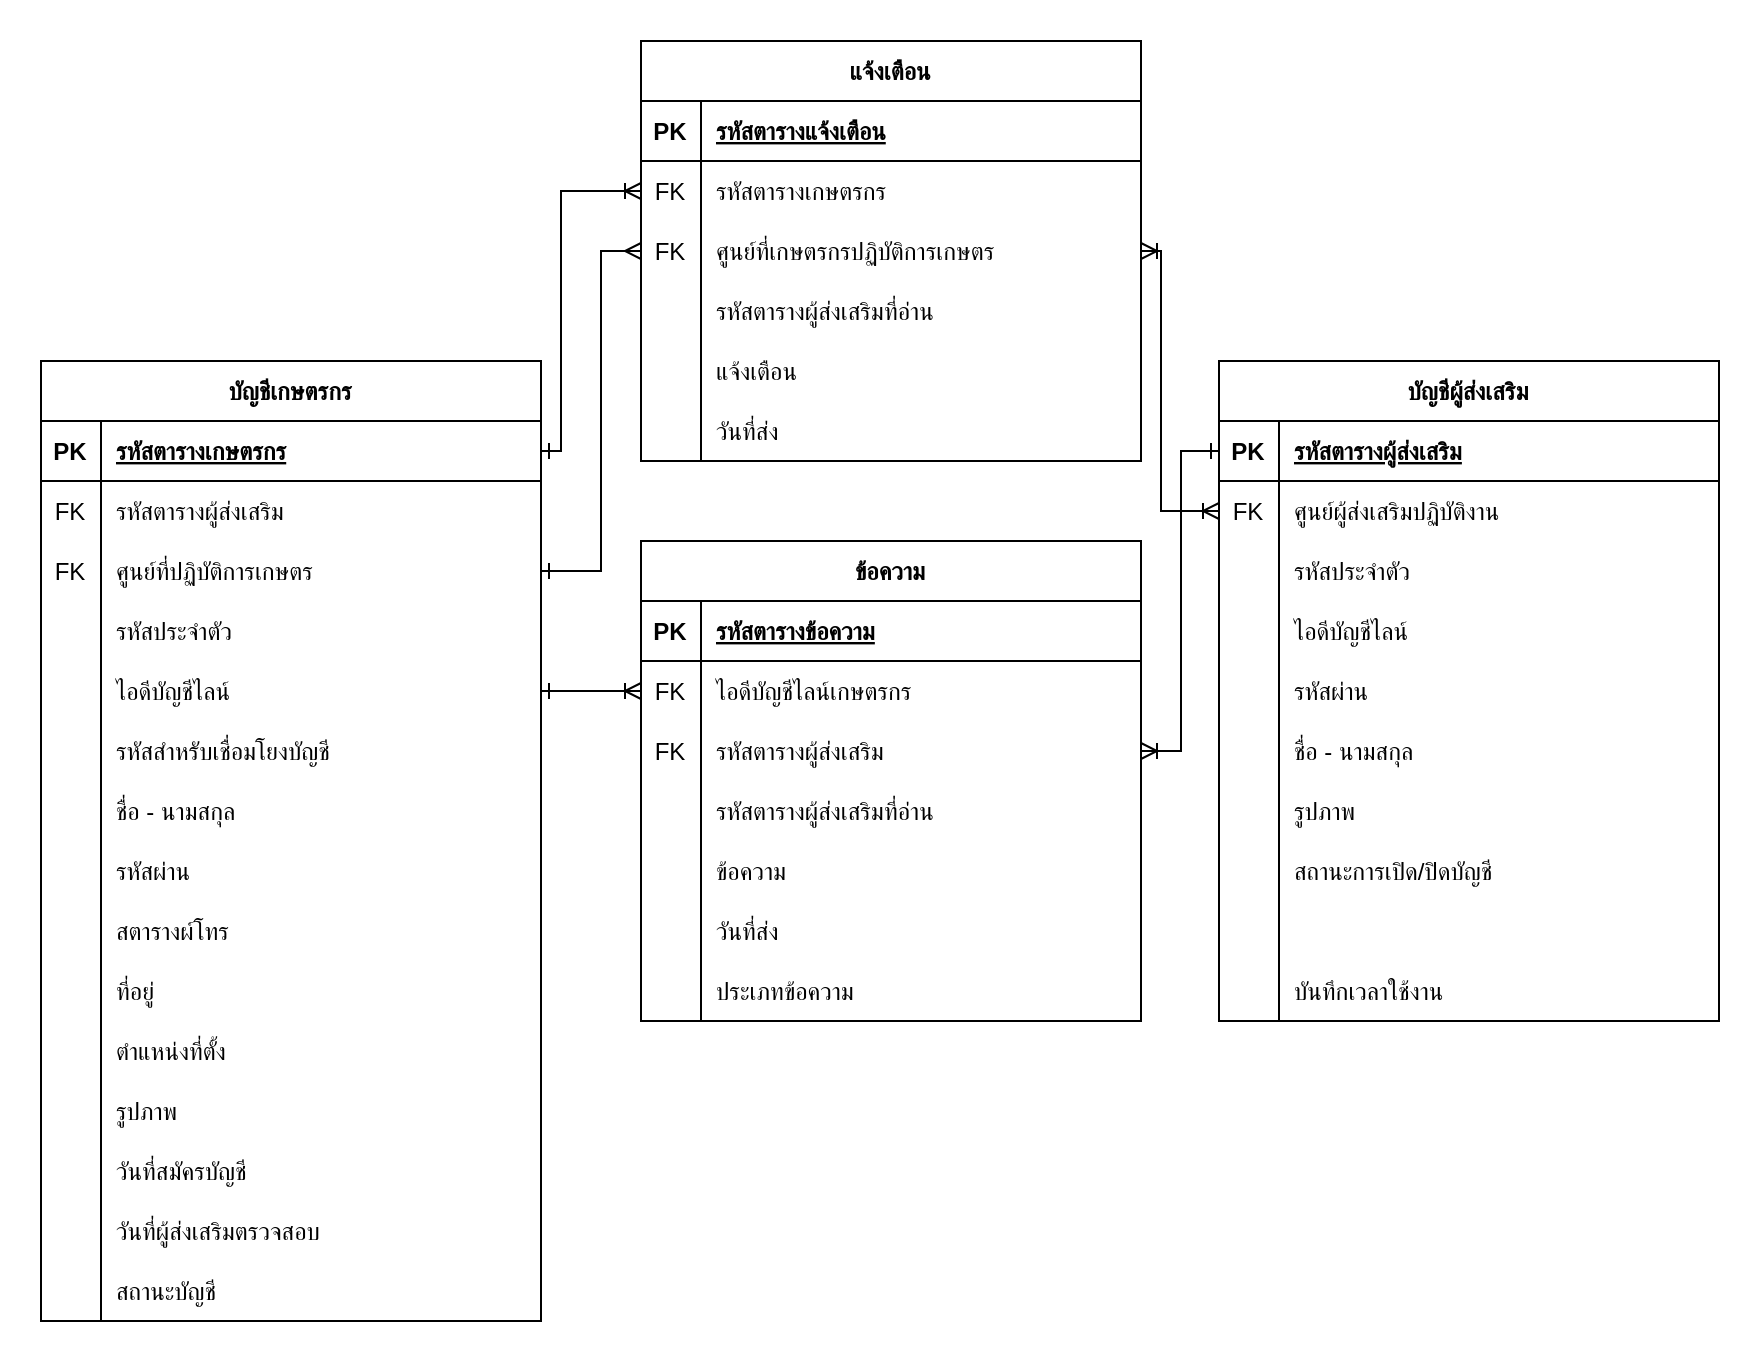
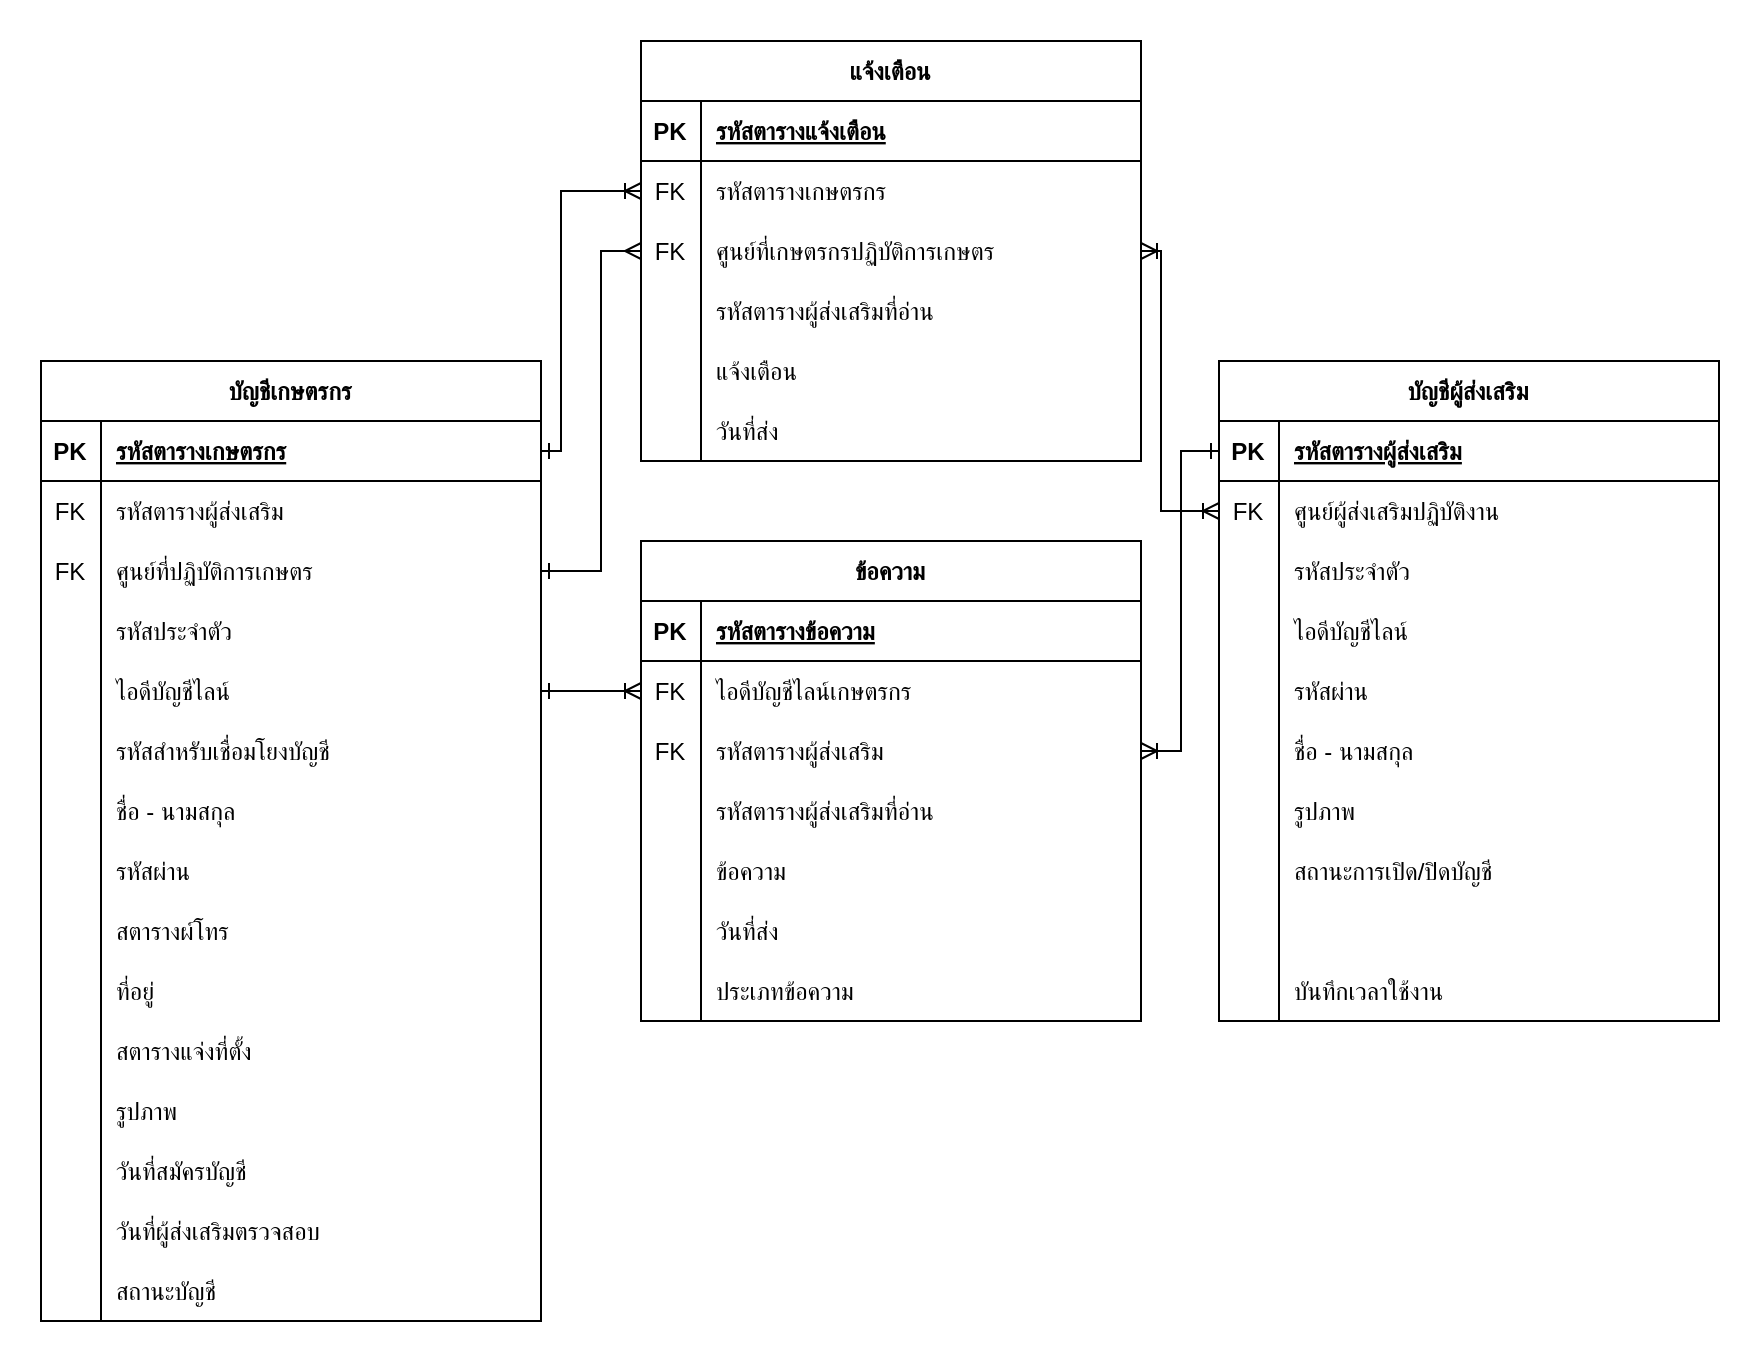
node "ตำแหน่งที่ตั้ง": label "ตำแหน่งที่ตั้ง" -> "สตารางแจ่งที่ตั้ง"
